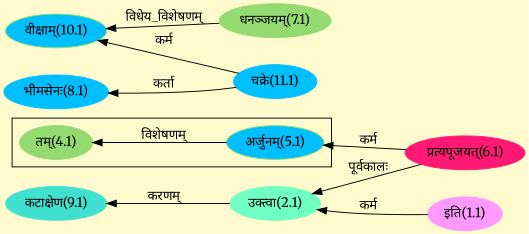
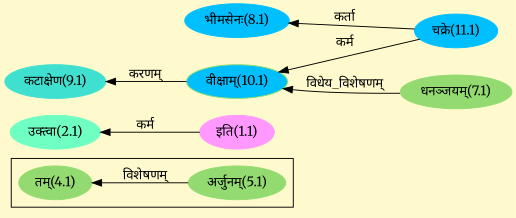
node "अर्जुनम्(5.1)": fillcolor #00bfff -> #93db70
node "प्रत्यपूजयत्(6.1)": removed
edge "उक्त्वा(2.1)" -> "कटाक्षेण(9.1)": now "वीक्षाम्(10.1)" -> "कटाक्षेण(9.1)"
